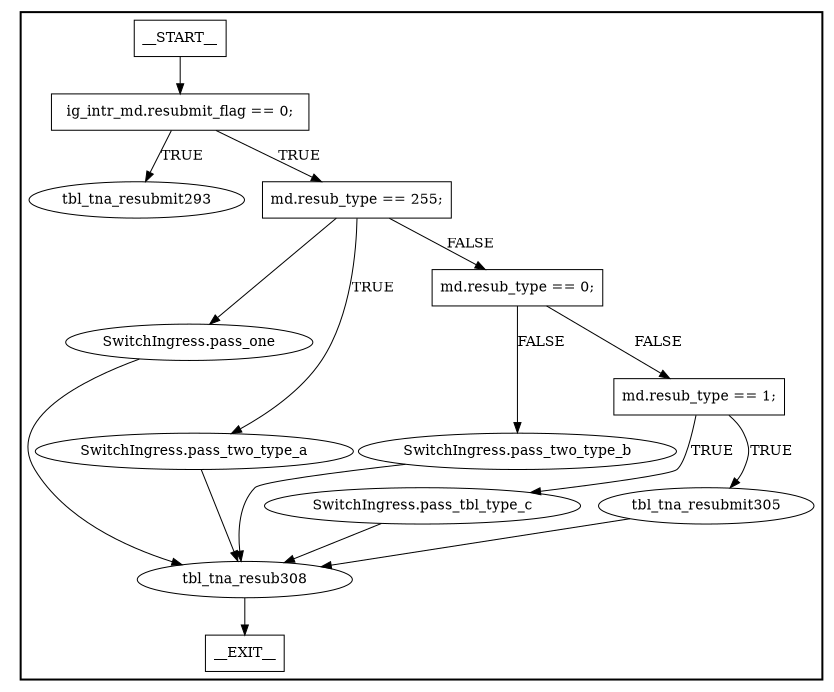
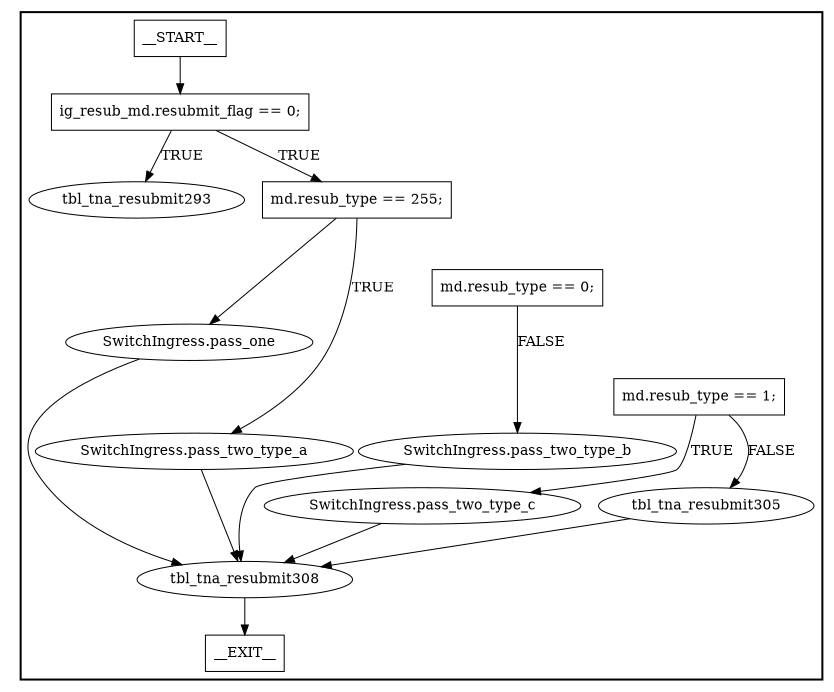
node "ig_intr_md.resubmit_flag == 0;": label "ig_intr_md.resubmit_flag == 0;" -> "ig_resub_md.resubmit_flag == 0;"
edge "md.resub_type == 255;" -> "md.resub_type == 0;": removed, label "FALSE"
edge "md.resub_type == 0;" -> "md.resub_type == 1;": removed, label "FALSE"
edge "md.resub_type == 1;" -> "tbl_tna_resubmit305": label "TRUE" -> "FALSE"
node "SwitchIngress.pass_tbl_type_c": label "SwitchIngress.pass_tbl_type_c" -> "SwitchIngress.pass_two_type_c"
node "tbl_tna_resub308": label "tbl_tna_resub308" -> "tbl_tna_resubmit308"
